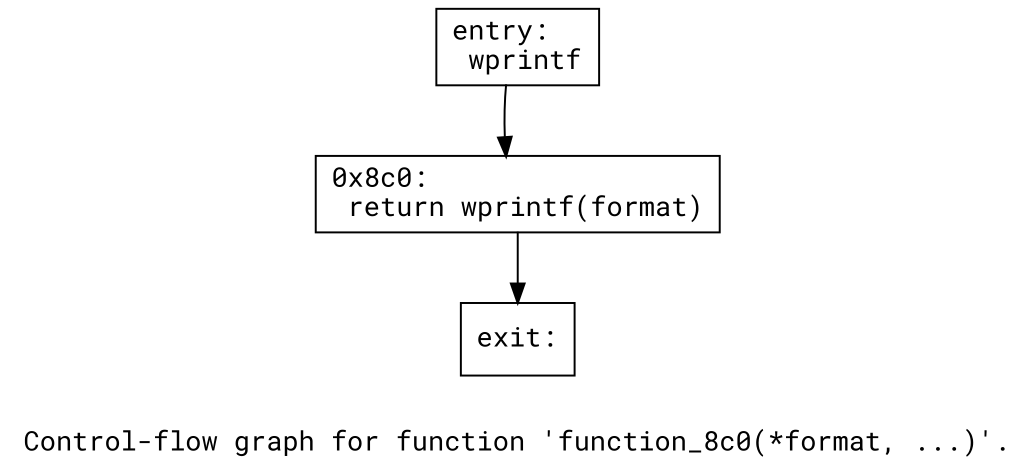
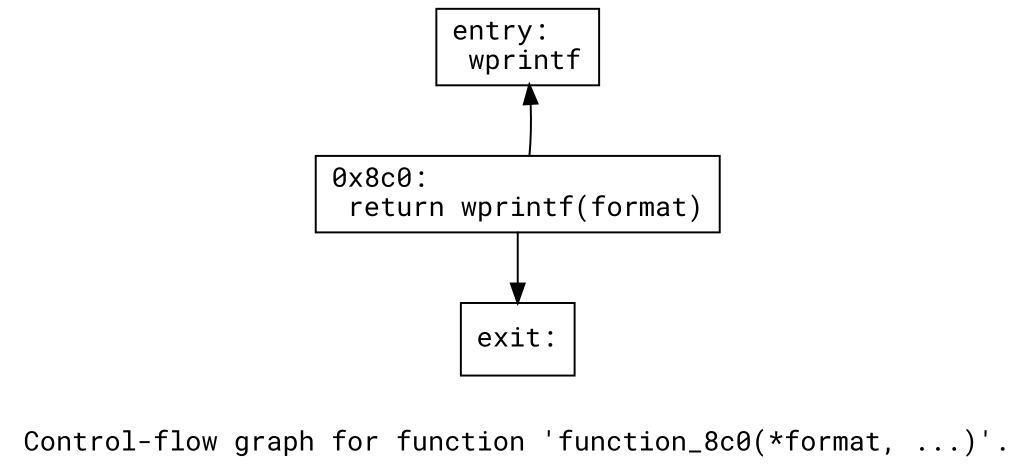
edge "entry:" -> "0x8c0:": reversed
